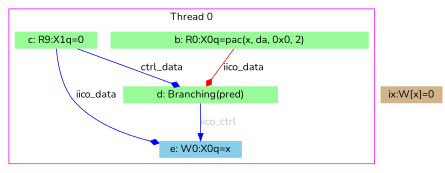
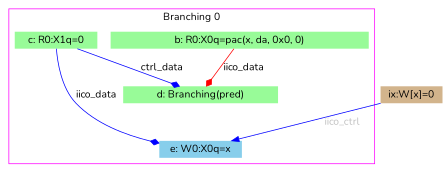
cluster "Thread 0": label "Thread 0" -> "Branching 0"
node "c: R9:X1q=0": label "c: R9:X1q=0" -> "c: R0:X1q=0"
node "b: R0:X0q=pac(x, da, 0x0, 2)": label "b: R0:X0q=pac(x, da, 0x0, 2)" -> "b: R0:X0q=pac(x, da, 0x0, 0)"
edge "d: Branching(pred)" -> "e: W0:X0q=x": now "ix:W[x]=0" -> "e: W0:X0q=x"
